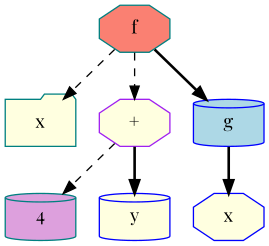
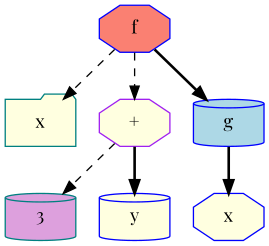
node "f": color teal -> blue
node "4": label "4" -> "3"
